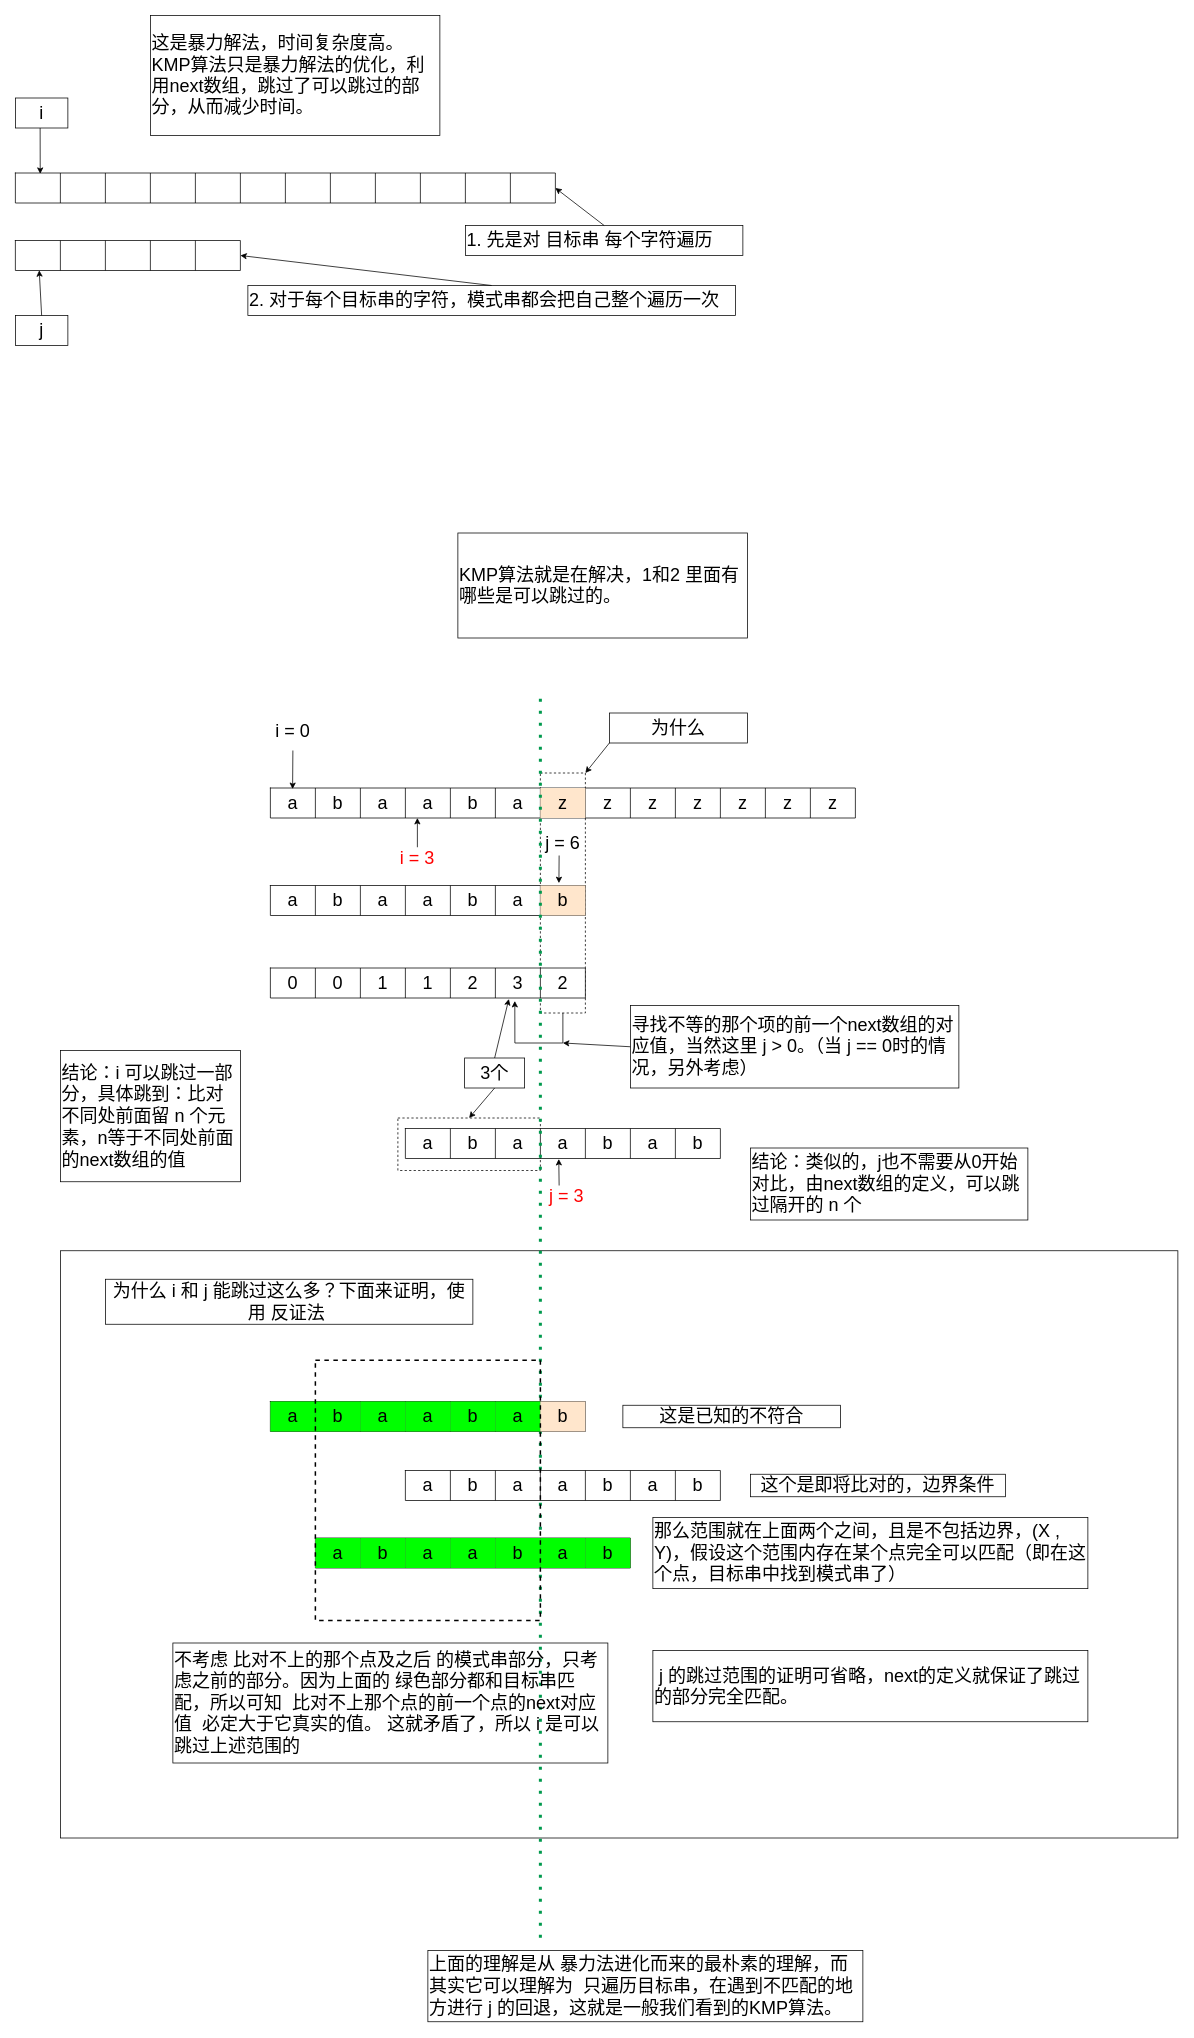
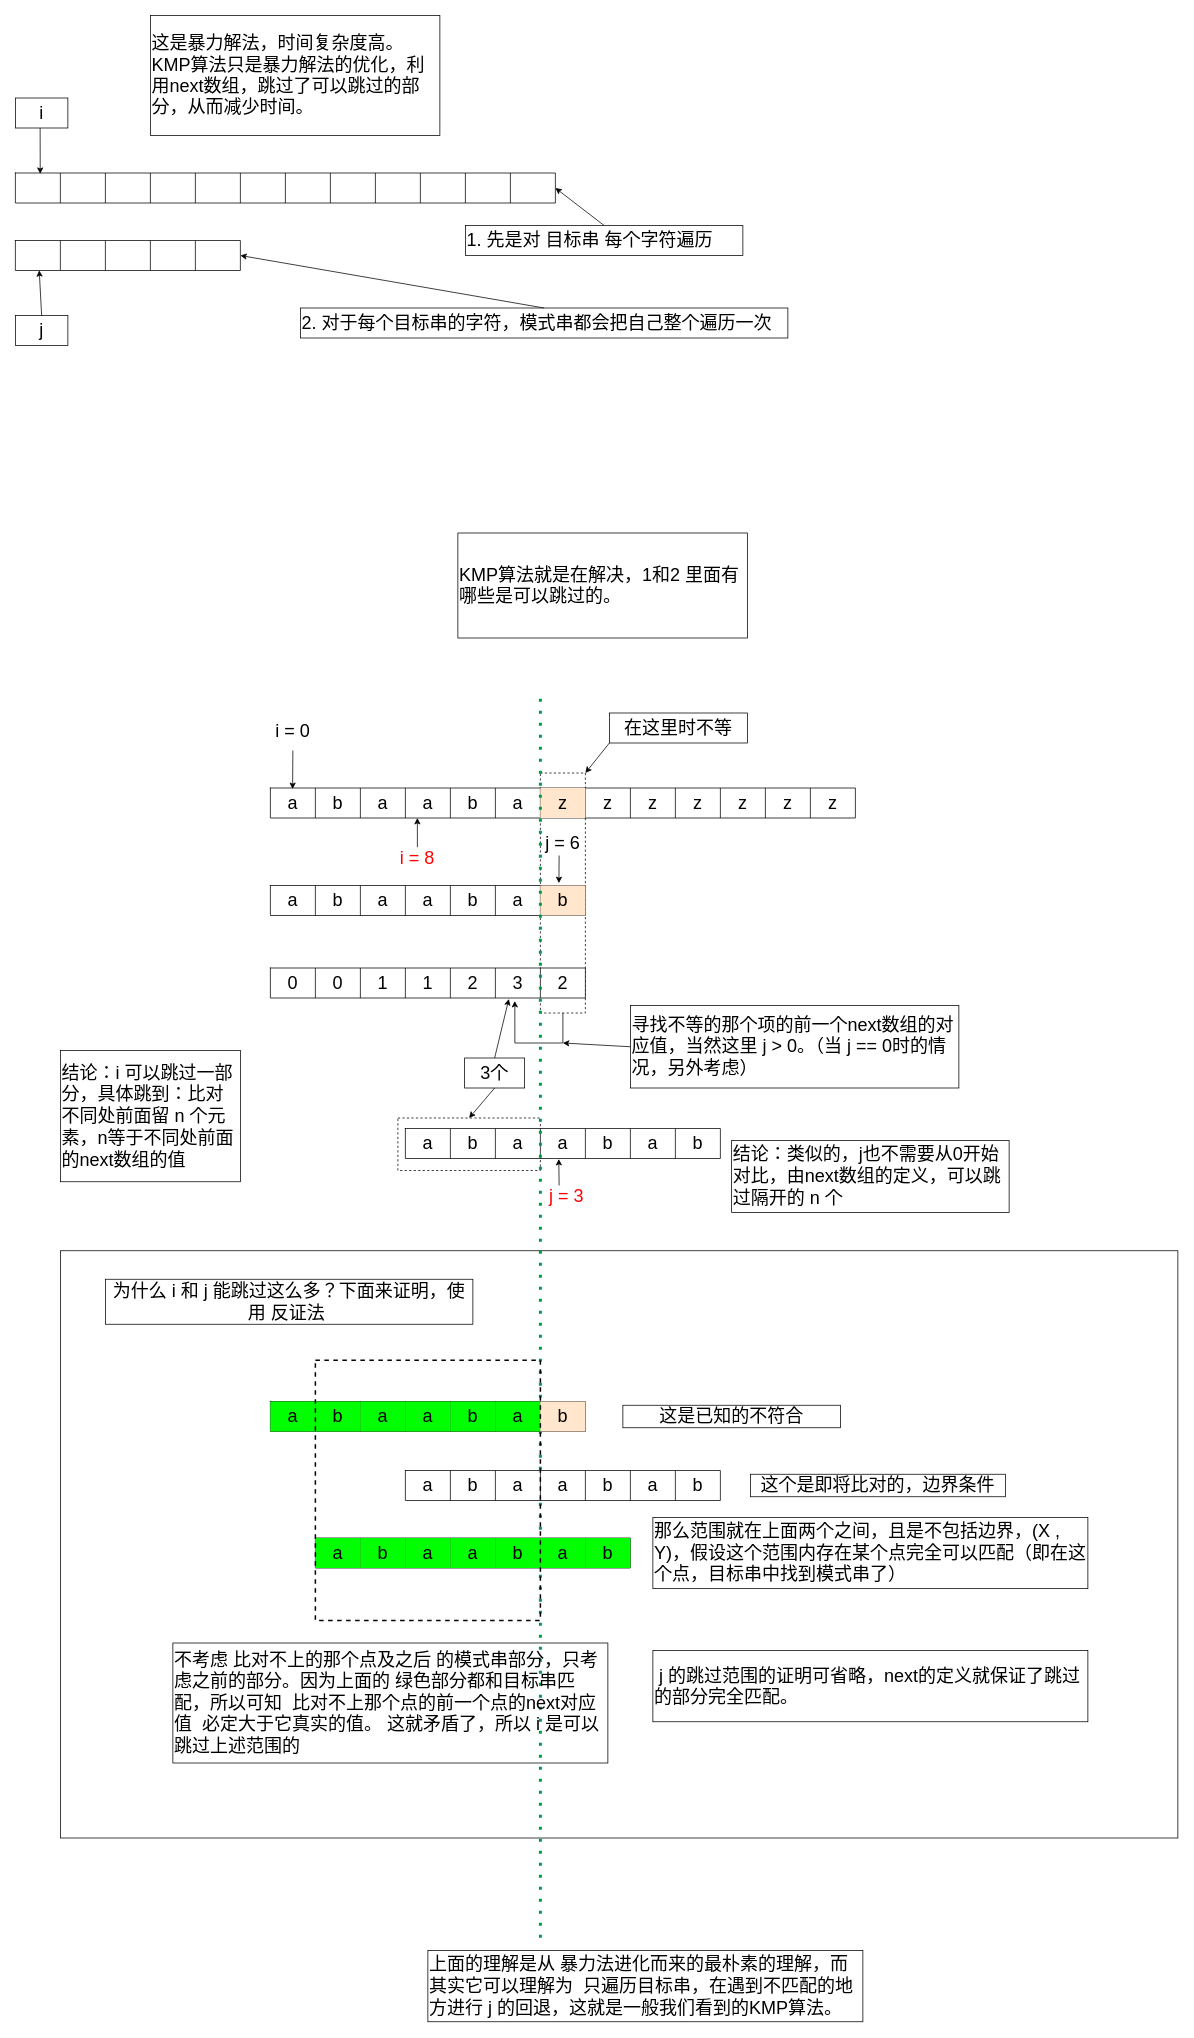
node "2. 对于每个目标串的字符，模式串都会把自己整个遍历一次": moved (492, 300) -> (544, 323)
node "为什么": label "为什么" -> "在这里时不等"
node "i = 3": label "i = 3" -> "i = 8"
node "结论：类似的，j也不需要从0开始对比，由next数组的定义，可以跳过隔开的 n 个": moved (889, 1184) -> (870, 1176)
